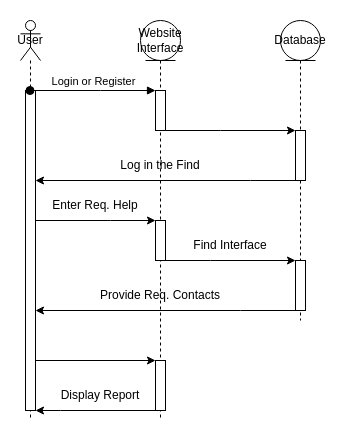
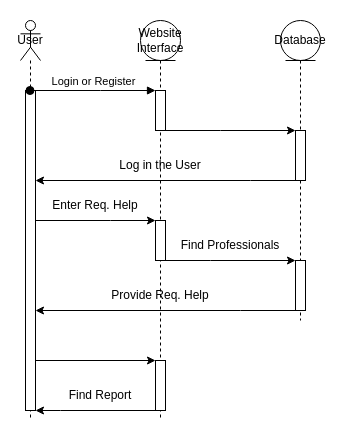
node "Log in the Find": label "Log in the Find" -> "Log in the User"
node "Find Interface": label "Find Interface" -> "Find Professionals"
node "Provide Req. Contacts": label "Provide Req. Contacts" -> "Provide Req. Help"
node "Display Report": label "Display Report" -> "Find Report"
